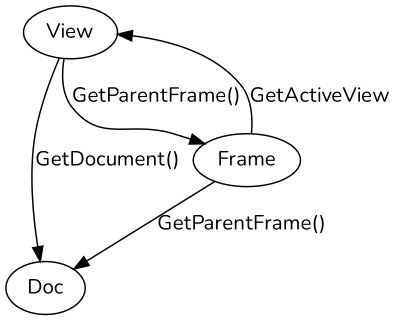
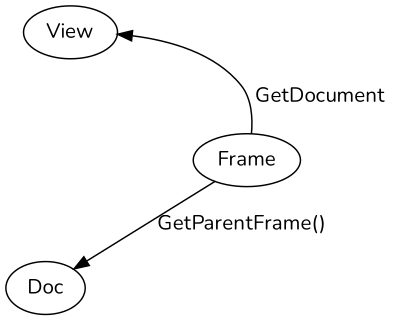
edge "Frame" -> "View": label "GetActiveView" -> "GetDocument"
edge "View" -> "Frame": removed, label "GetParentFrame()"
edge "View" -> "Doc": removed, label "GetDocument()"
